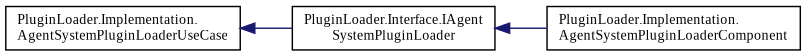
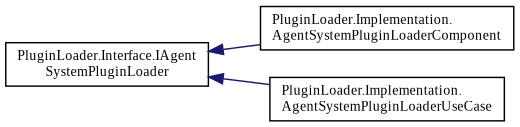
edge "PluginLoader.Interface.IAgent SystemPluginLoader" -> "PluginLoader.Implementation. AgentSystemPluginLoaderUseCase": reversed
